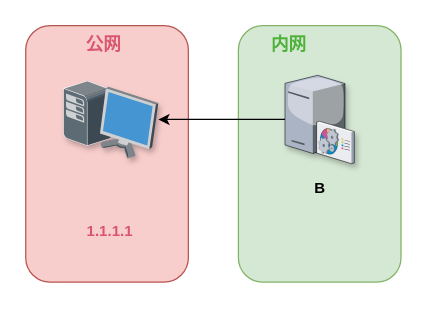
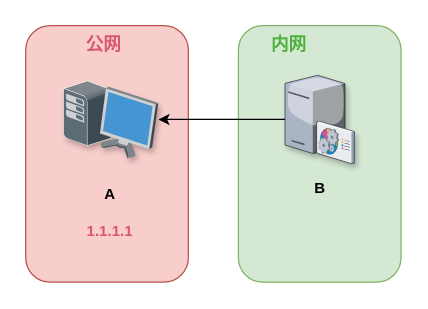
node "A": added
